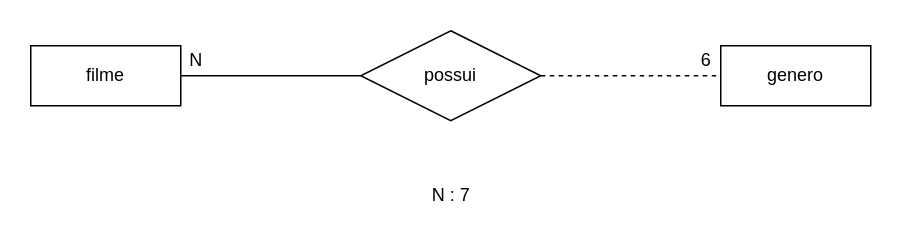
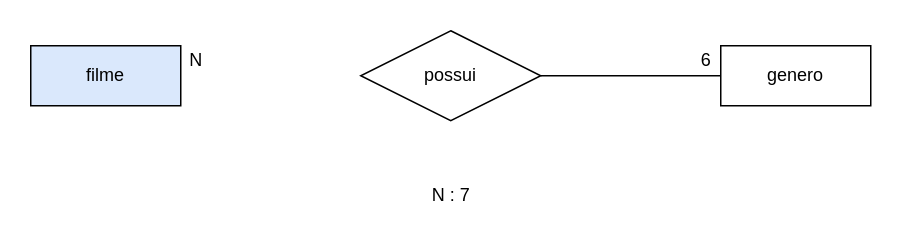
node "filme": fillcolor #ffffff -> #dae8fc
edge "filme" -- "possui": removed
edge "possui" -- "genero": style dashed -> solid
